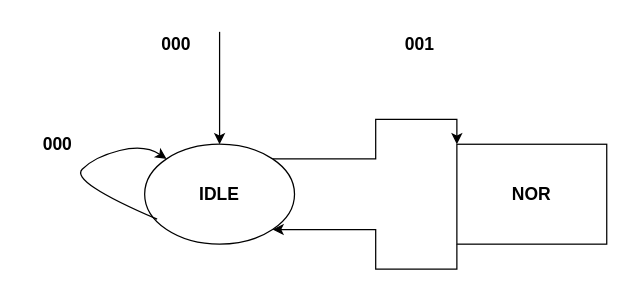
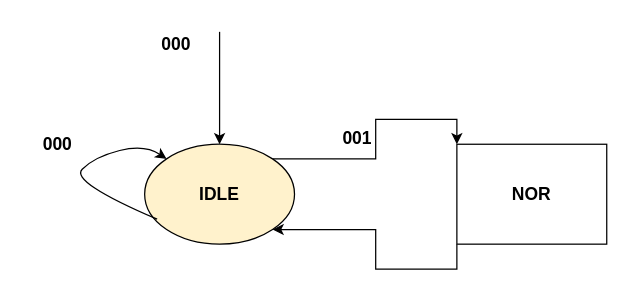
node "001": moved (419, 44) -> (357, 138)
node "IDLE": fillcolor #ffffff -> #fff2cc
